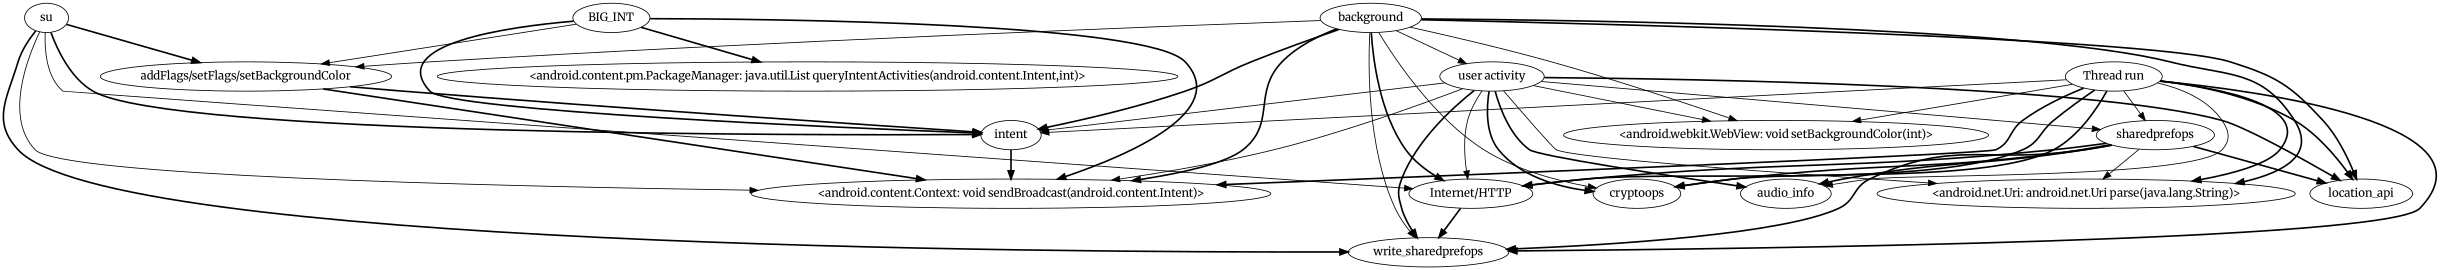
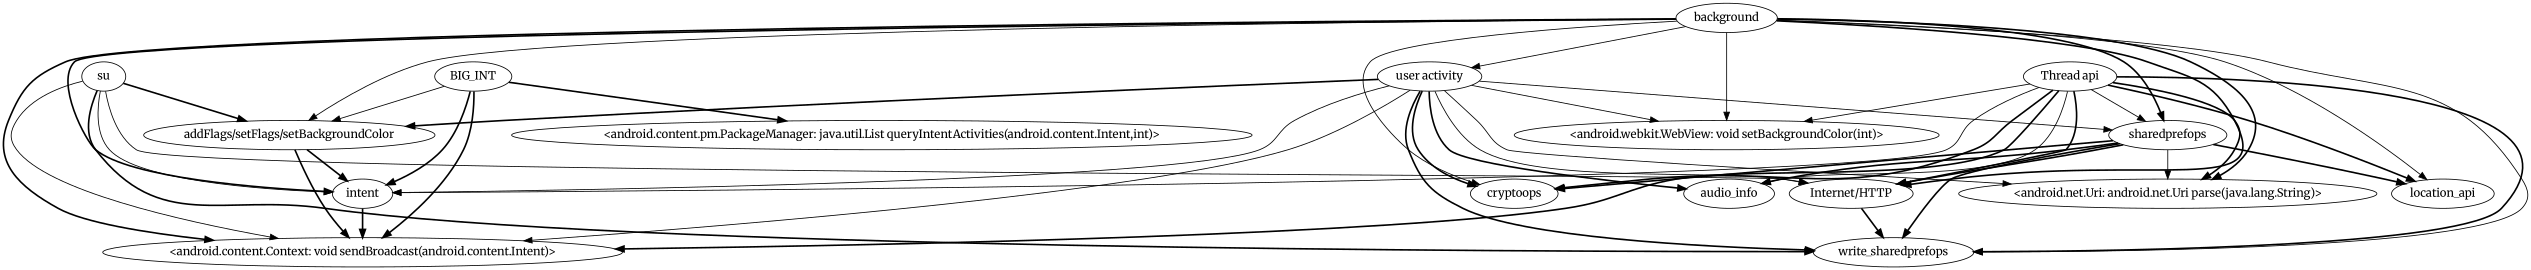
edge "background" -> "sharedprefops": added
edge "background" -> "location_api": style bold -> solid
node "Thread run": label "Thread run" -> "Thread api"
edge "user activity" -> "location_api": now "user activity" -> "addFlags/setFlags/setBackgroundColor"
edge "su" -> "intent": style bold -> solid
